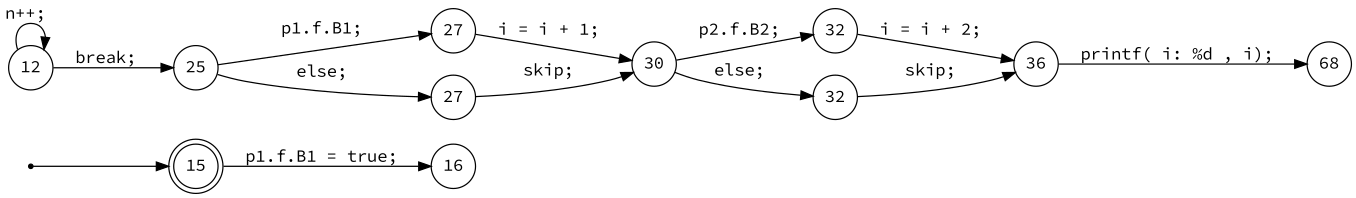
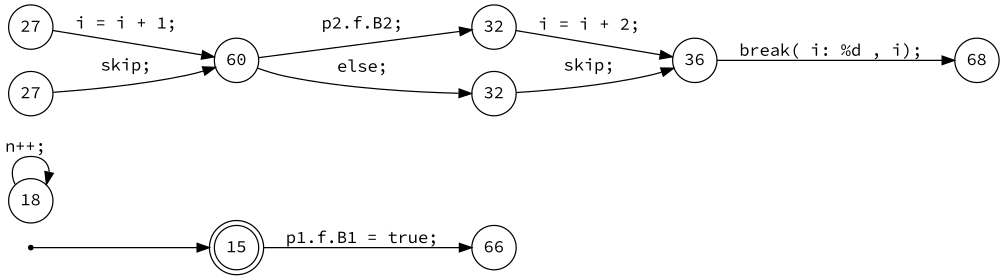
edge "36" -> "68": label "printf( i: %d , i); " -> "break( i: %d , i); "
node "30": label "30" -> "60"
node "12": label "12" -> "18"
node "25": removed
node "16": label "16" -> "66"
